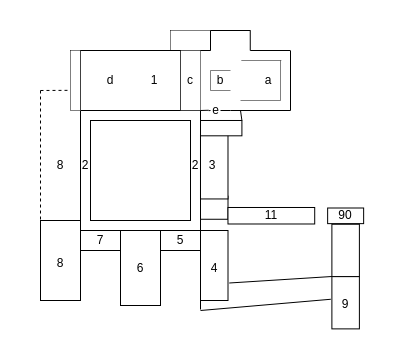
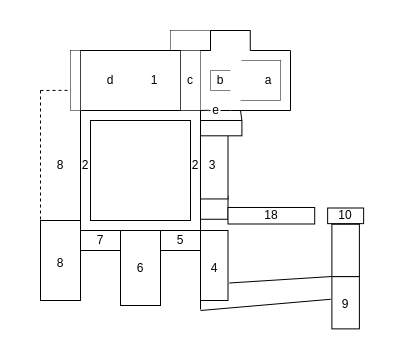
node "11": label "11" -> "18"
node "90": label "90" -> "10"
